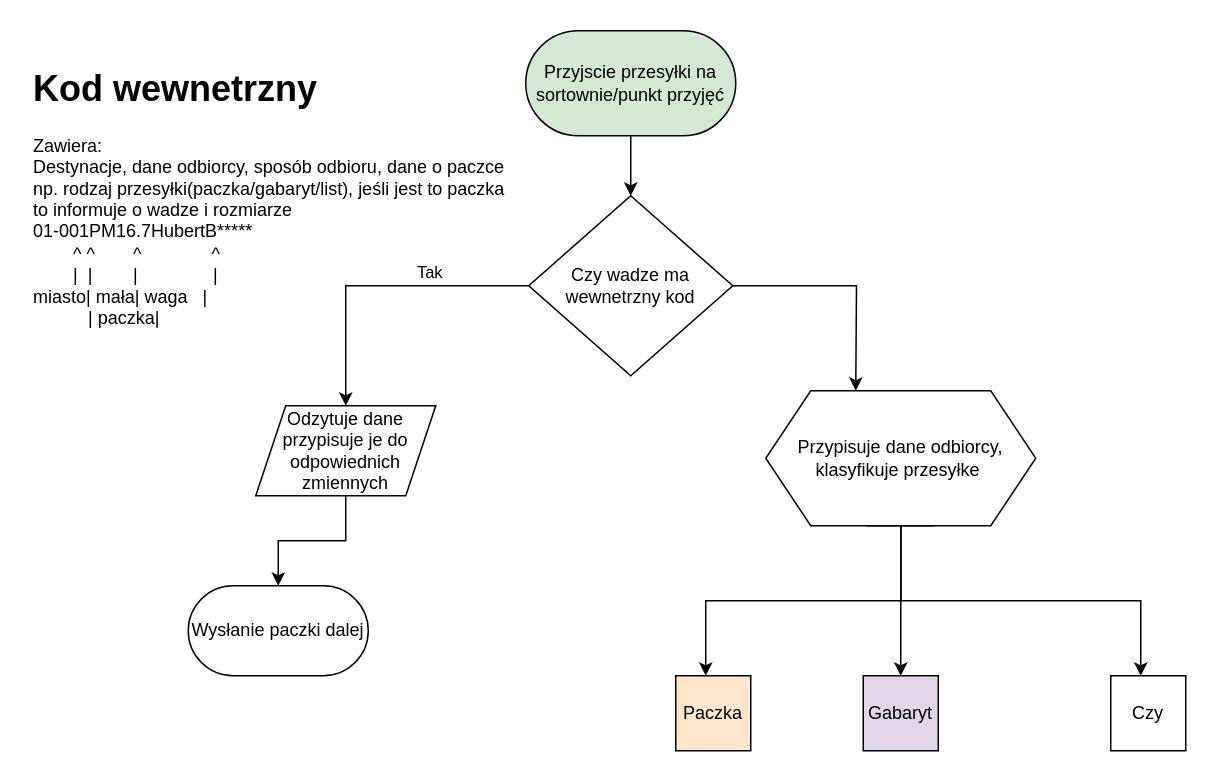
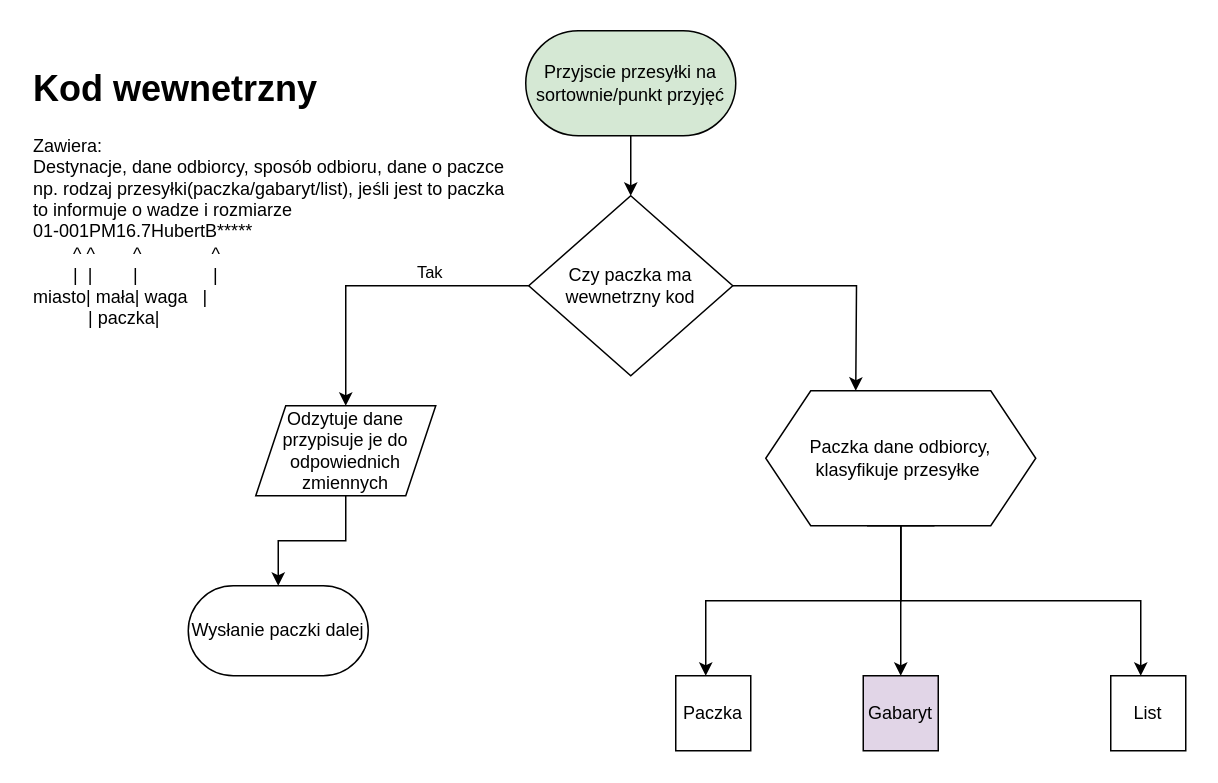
node "Czy wadze ma wewnetrzny kod": label "Czy wadze ma wewnetrzny kod" -> "Czy paczka ma wewnetrzny kod"
node "Przypisuje dane odbiorcy, klasyfikuje przesyłke": label "Przypisuje dane odbiorcy, klasyfikuje przesyłke" -> "Paczka dane odbiorcy, klasyfikuje przesyłke"
node "Paczka": fillcolor #ffe6cc -> #ffffff
node "Czy": label "Czy" -> "List"
